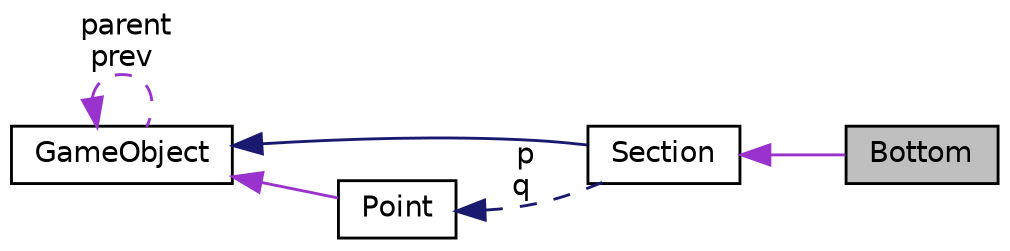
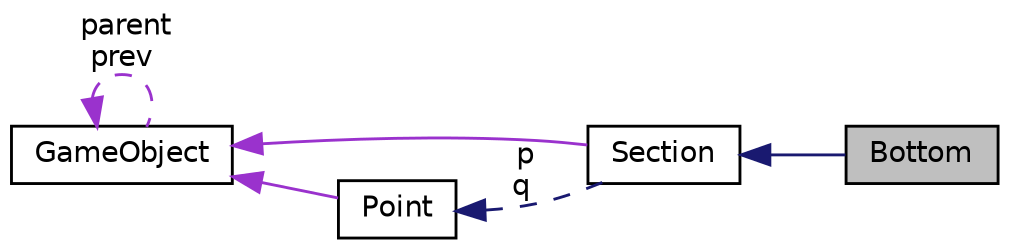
edge "Section" -> "GameObject": color midnightblue -> darkorchid3
edge "Bottom" -> "Section": color darkorchid3 -> midnightblue
